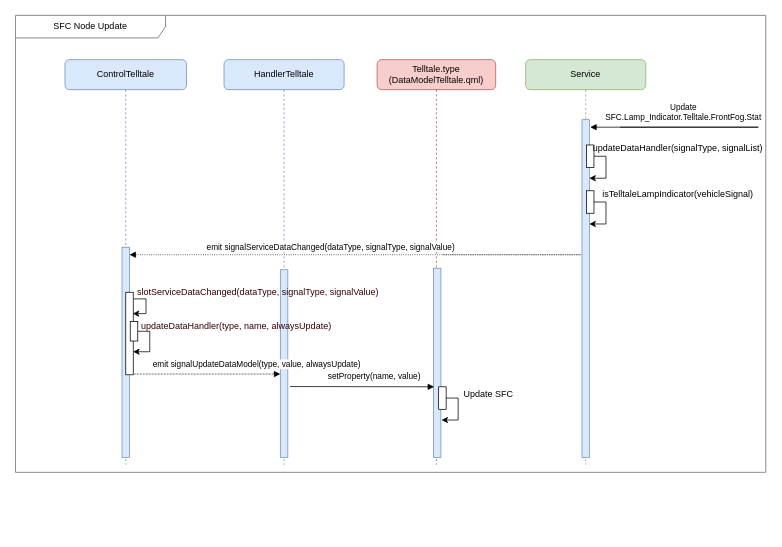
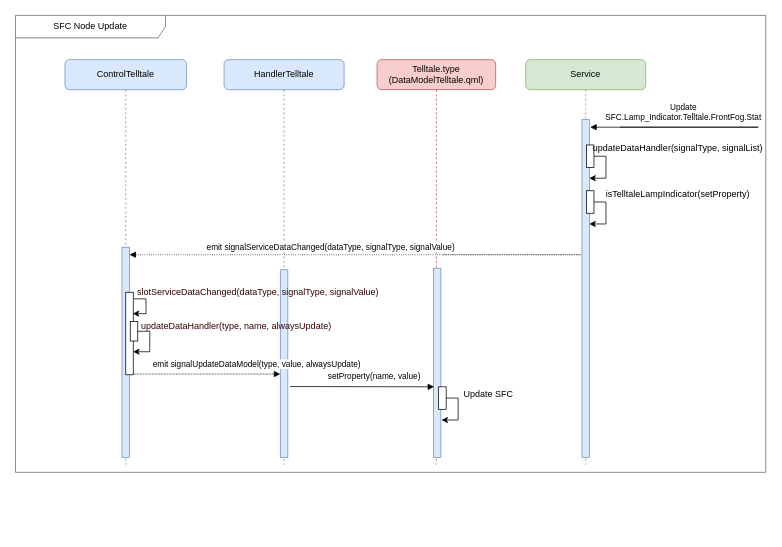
node "isTelltaleLampIndicator(vehicleSignal)": label "isTelltaleLampIndicator(vehicleSignal)" -> "isTelltaleLampIndicator(setProperty)"
